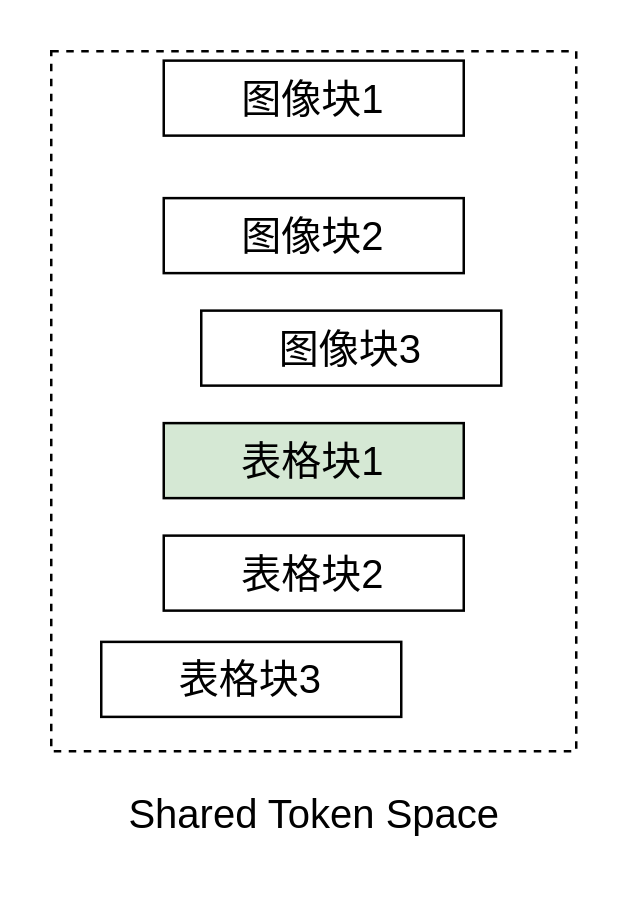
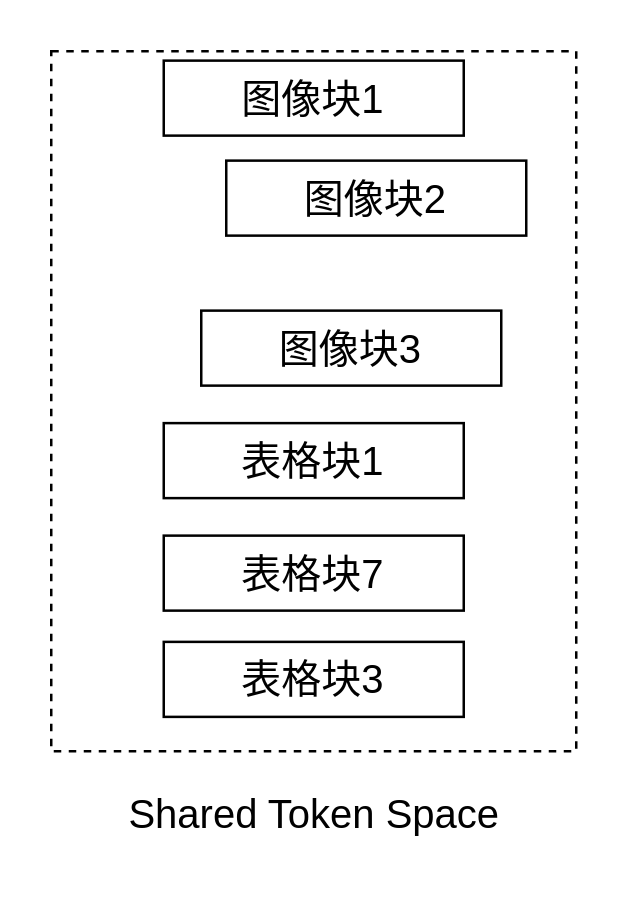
node "图像块2": moved (314, 236) -> (376, 198)
node "表格块1": fillcolor #d5e8d4 -> #ffffff
node "表格块2": label "表格块2" -> "表格块7"
node "表格块3": moved (251, 679) -> (314, 679)
